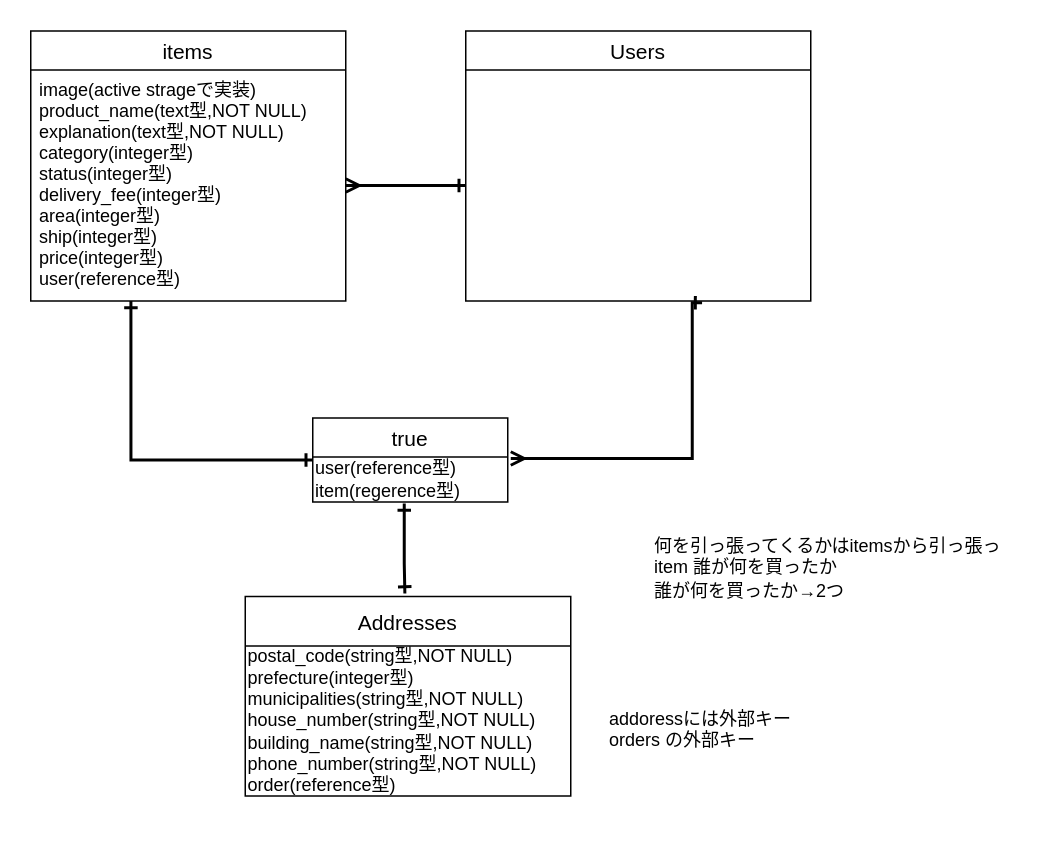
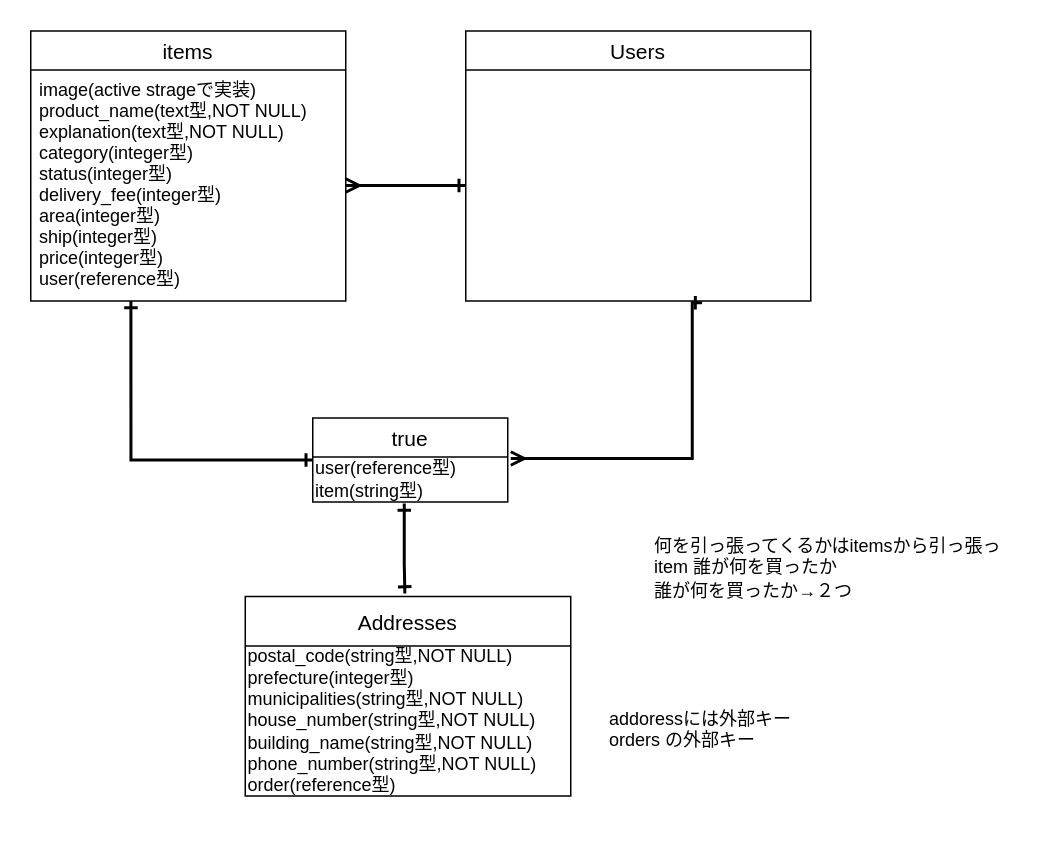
node "user(reference型) item(regerence型)": label "user(reference型) item(regerence型)" -> "user(reference型) item(string型)"
node "誰が何を買ったか→2つ": label "誰が何を買ったか→2つ" -> "誰が何を買ったか→２つ"
